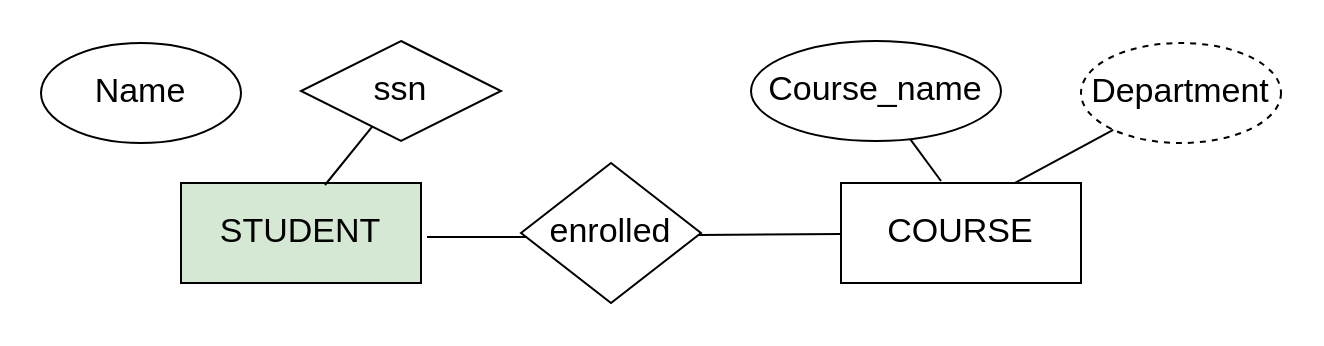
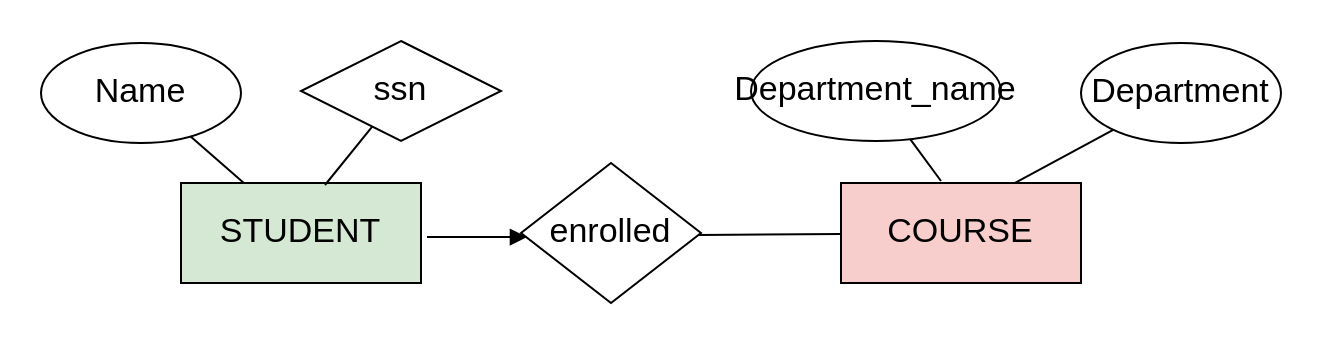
node "Course_name": label "Course_name" -> "Department_name"
node "Department": style dashed -> solid
edge "Name" -- "STUDENT": added
node "COURSE": fillcolor #ffffff -> #f8cecc
edge "STUDENT" -- "enrolled": arrowhead none -> block
